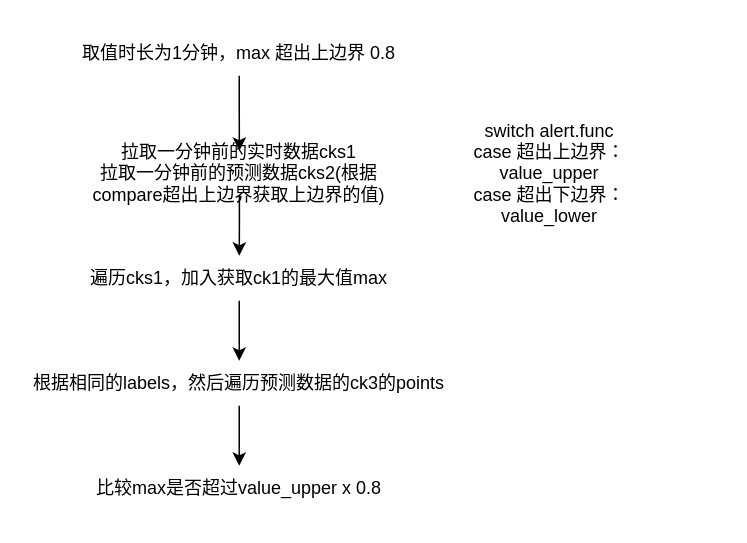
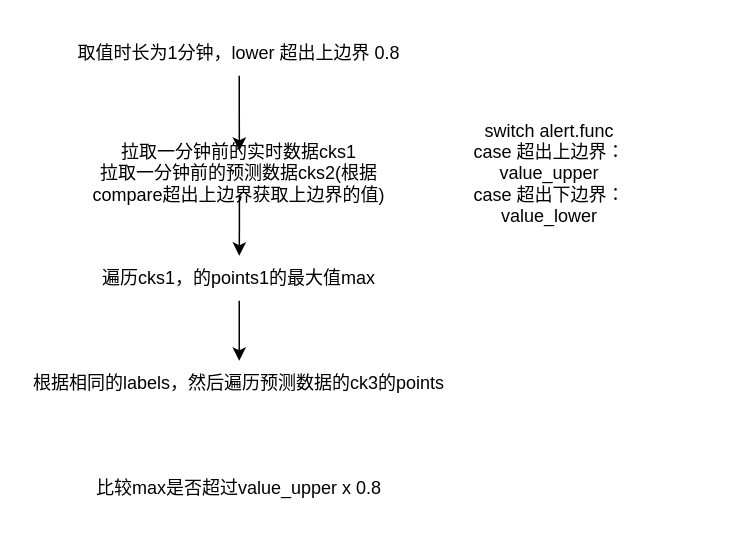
node "取值时长为1分钟，max 超出上边界 0.8": label "取值时长为1分钟，max 超出上边界 0.8" -> "取值时长为1分钟，lower 超出上边界 0.8"
node "遍历cks1，加入获取ck1的最大值max": label "遍历cks1，加入获取ck1的最大值max" -> "遍历cks1，的points1的最大值max"
edge "根据相同的labels，然后遍历预测数据的ck3的points" -> "比较max是否超过value_upper x 0.8": removed
